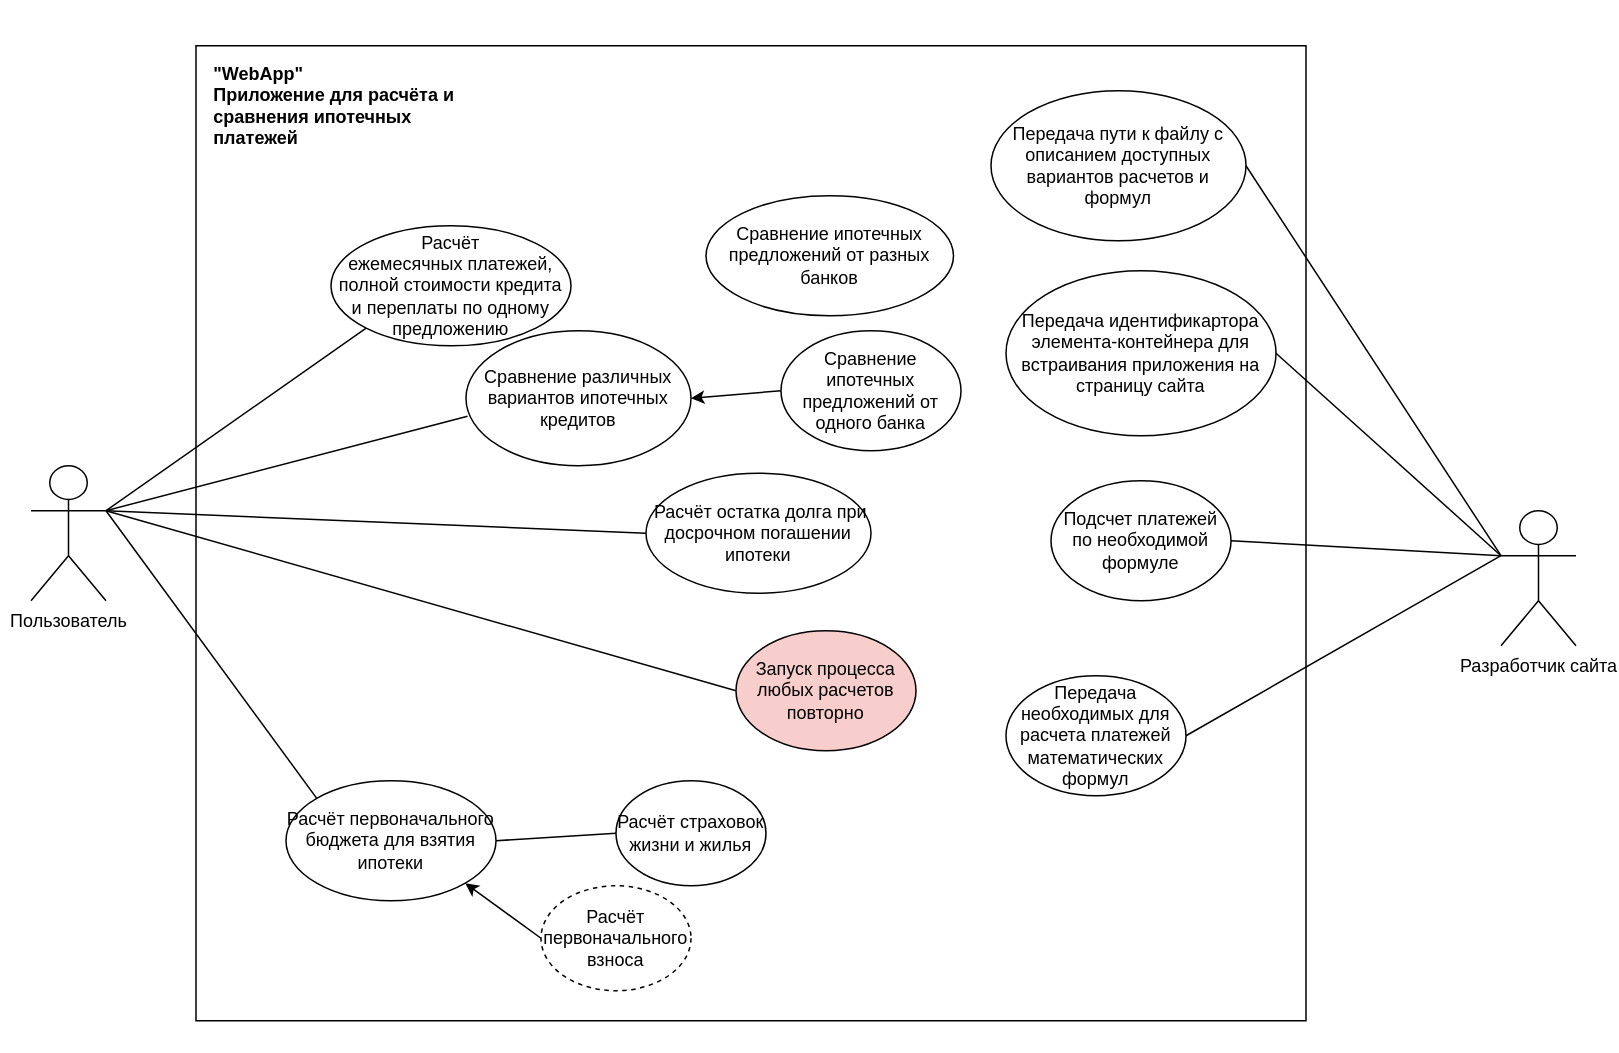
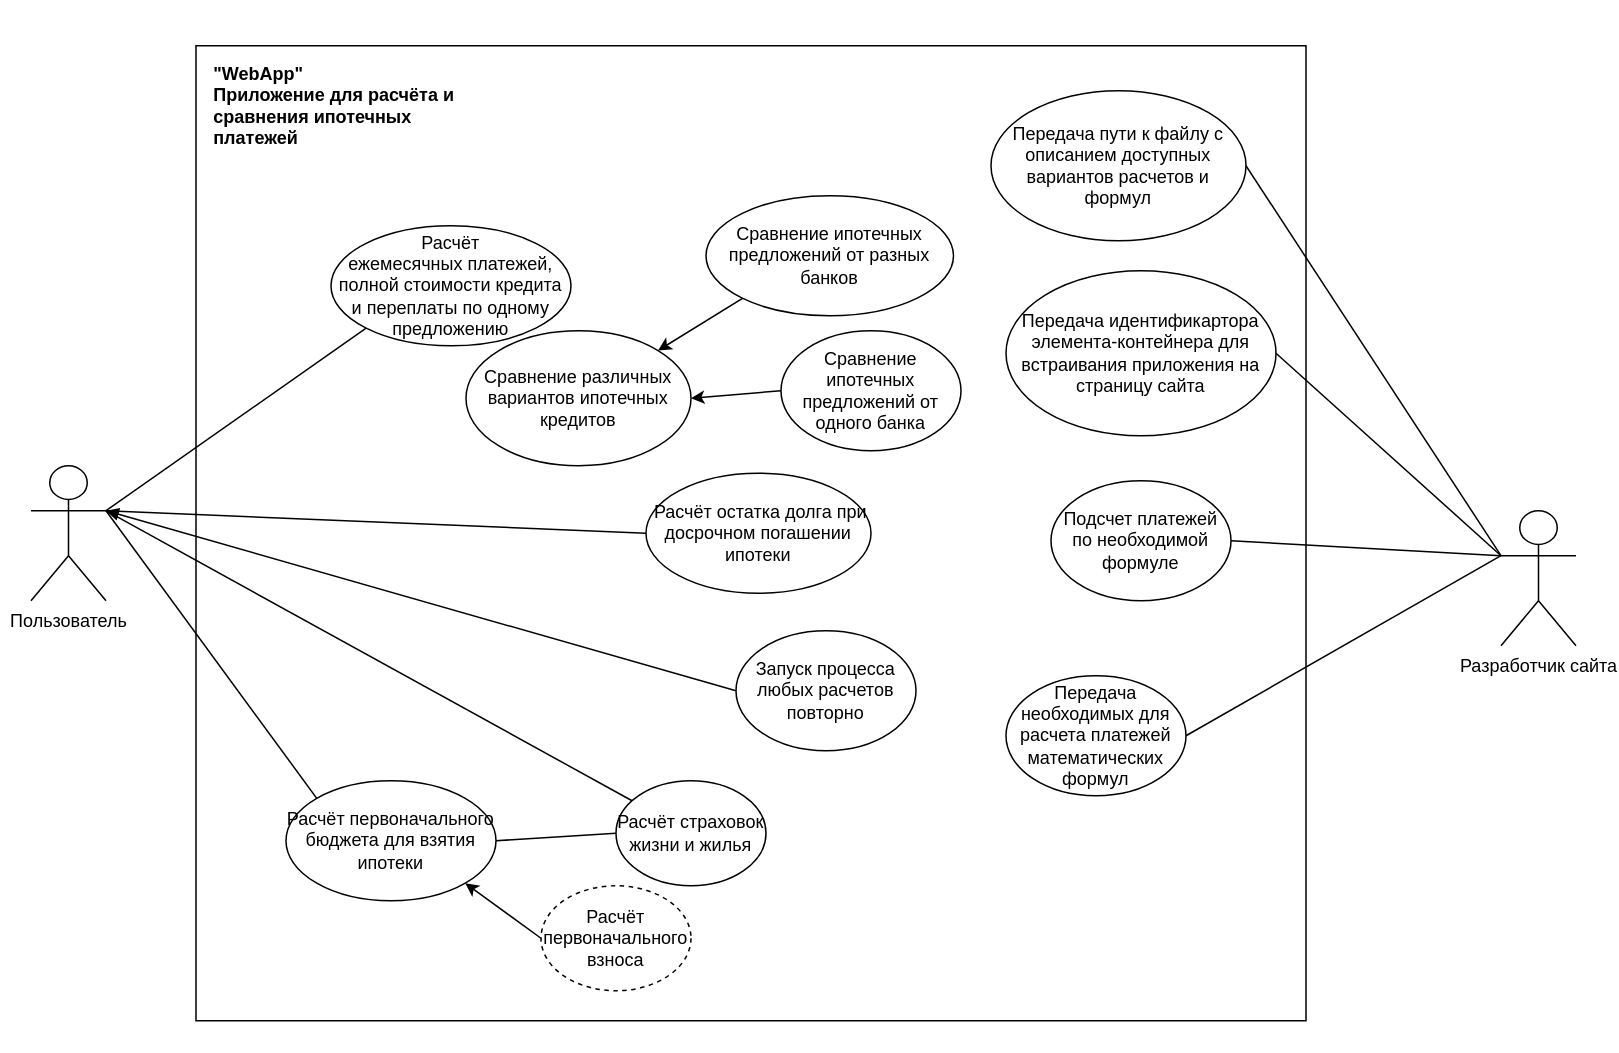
edge "Сравнение ипотечных предложений от разных банков" -> "Сравнение различных вариантов ипотечных кредитов": added
edge "Сравнение различных вариантов ипотечных кредитов" -- "Пользователь": now "Расчёт страховок жизни и жилья" -- "Пользователь"
edge "Пользователь" -- "Запуск процесса любых расчетов повторно": arrowhead none -> block
node "Запуск процесса любых расчетов повторно": fillcolor #f8cecc -> #ffffff
